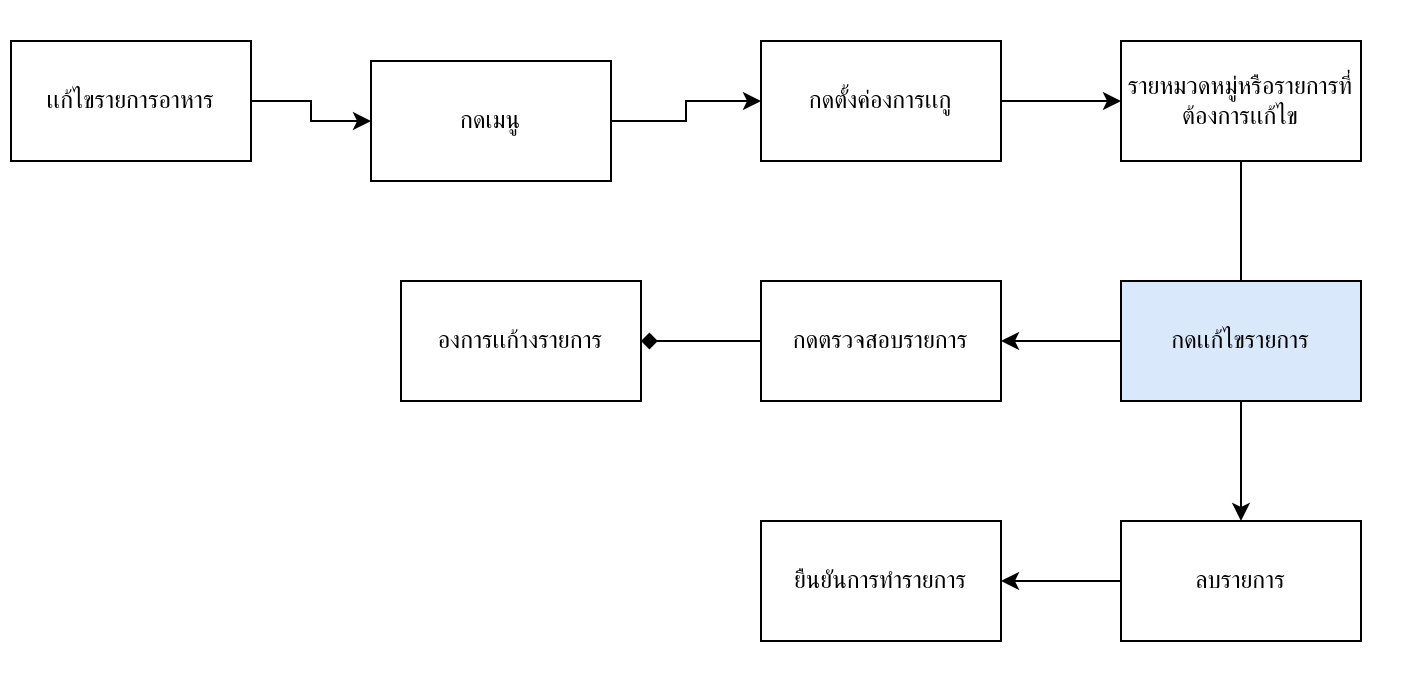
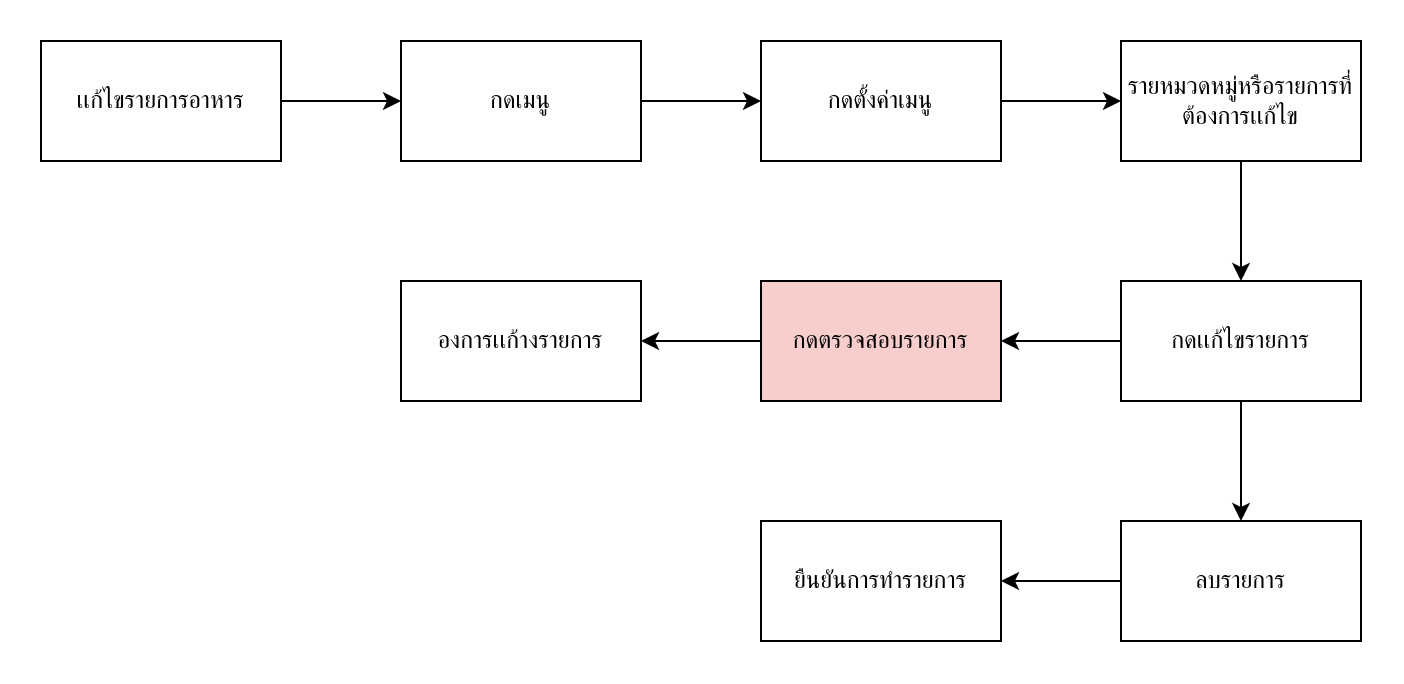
node "เเก้ไขรายการอาหาร": moved (131, 101) -> (161, 101)
node "กดตั้งค่องการเเกู": label "กดตั้งค่องการเเกู" -> "กดตั้งค่าเมนู"
node "กดเมนู": moved (491, 121) -> (521, 101)
edge "รายหมวดหมู่หรือรายการที่ต้องการเเก้ไข" -- "กดเเก้ไขรายการ": arrowhead none -> classic
edge "กดตรวจสอบรายการ" -> "องการเเก้างรายการ": arrowhead diamond -> classic
node "กดตรวจสอบรายการ": fillcolor #ffffff -> #f8cecc
node "กดเเก้ไขรายการ": fillcolor #dae8fc -> #ffffff
